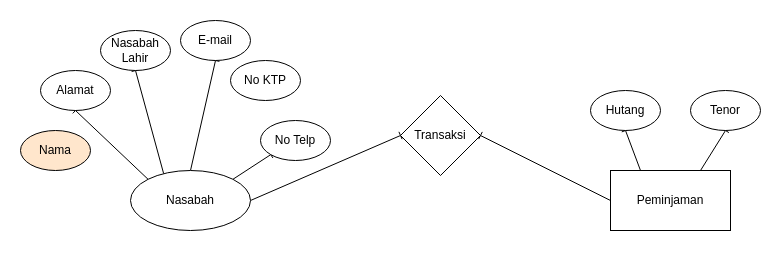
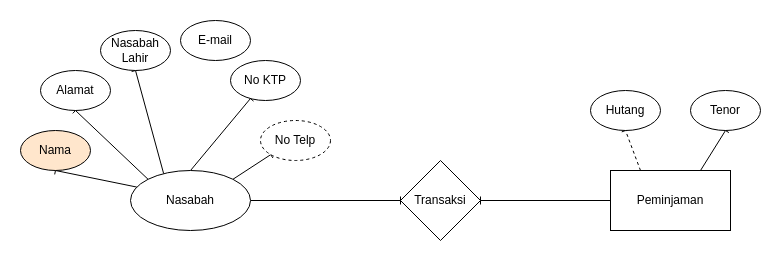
edge "Nasabah" -> "E-mail": now "Nasabah" -> "No KTP"
node "Transaksi": moved (441, 136) -> (441, 201)
node "No Telp": style solid -> dashed
edge "Peminjaman" -> "Hutang": style solid -> dashed
edge "Nasabah" -> "Nama": added
